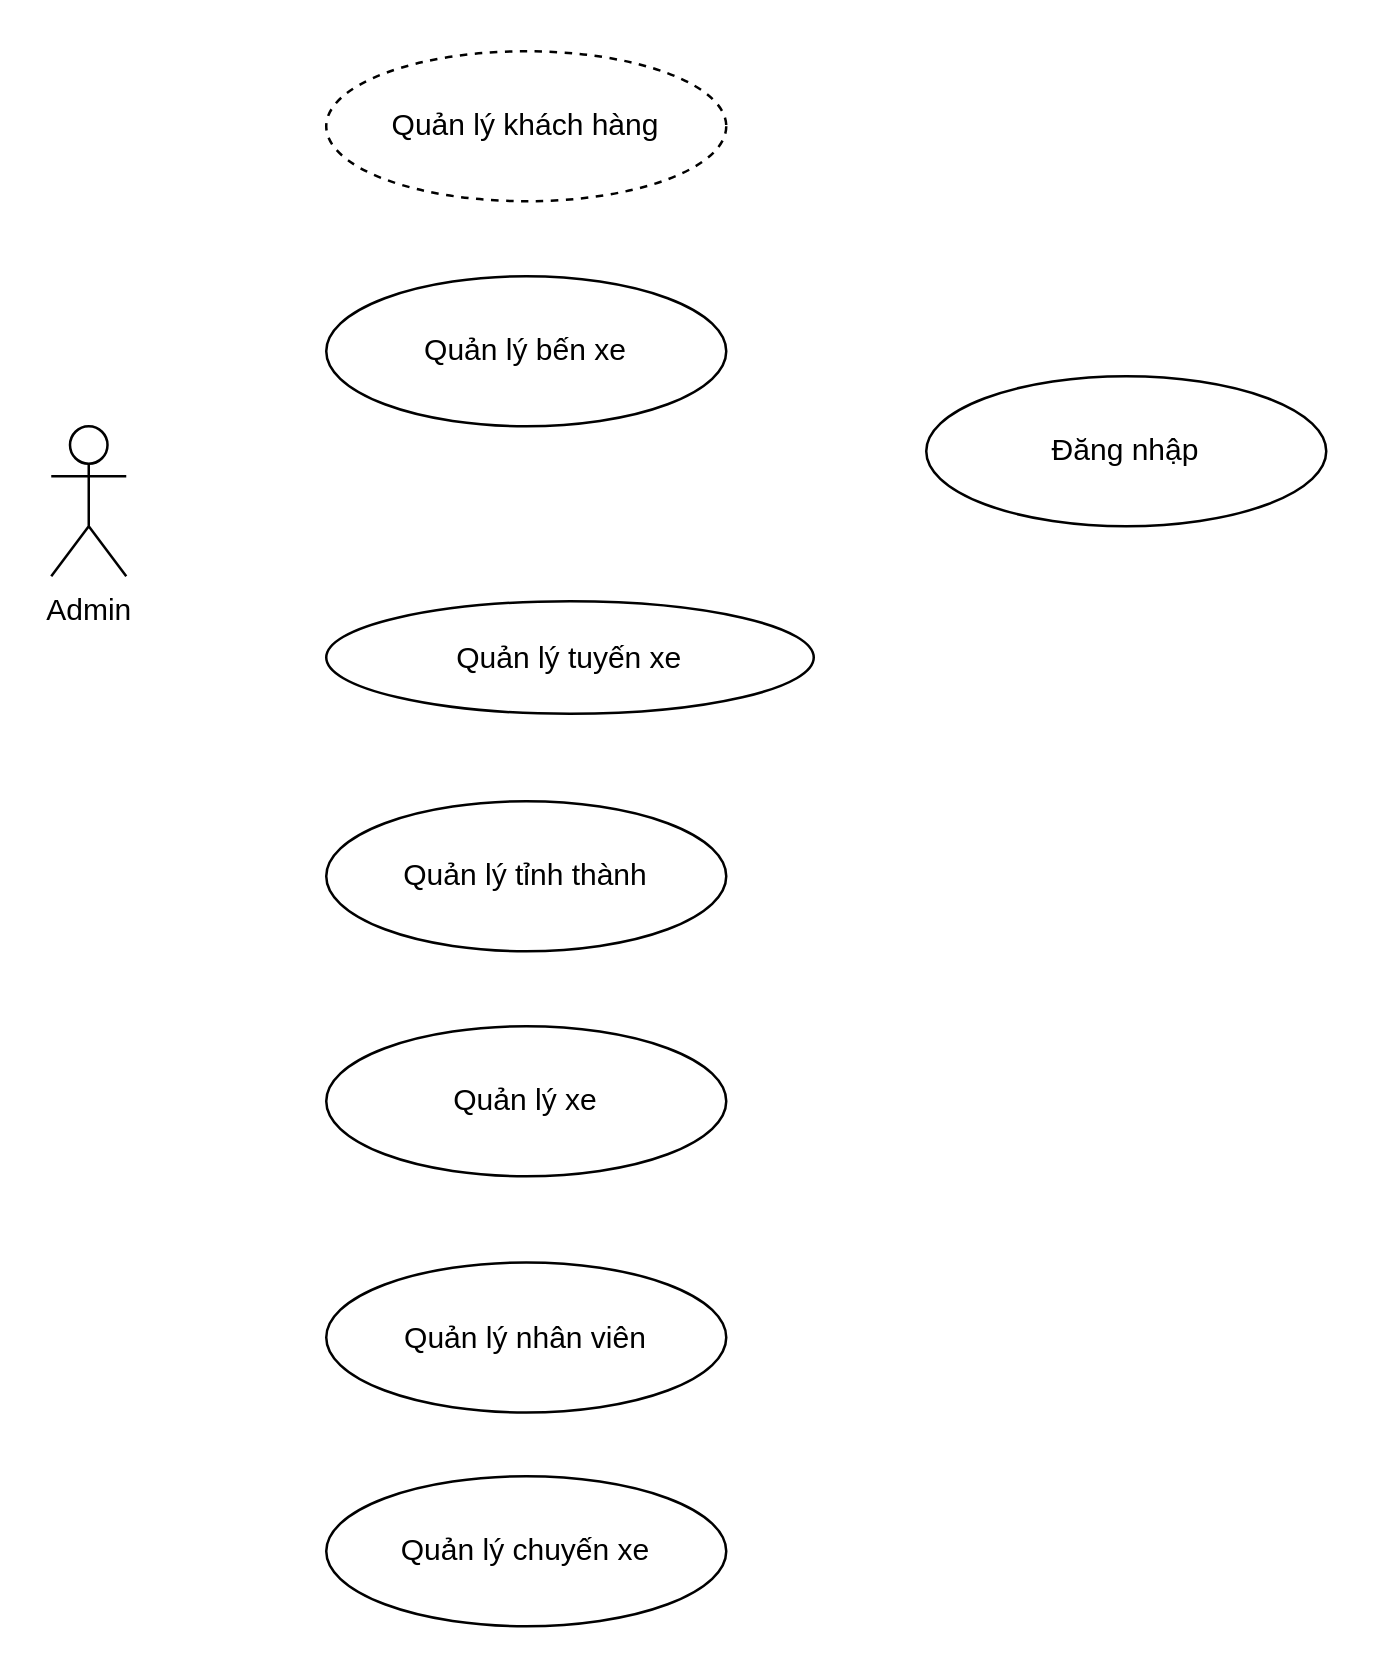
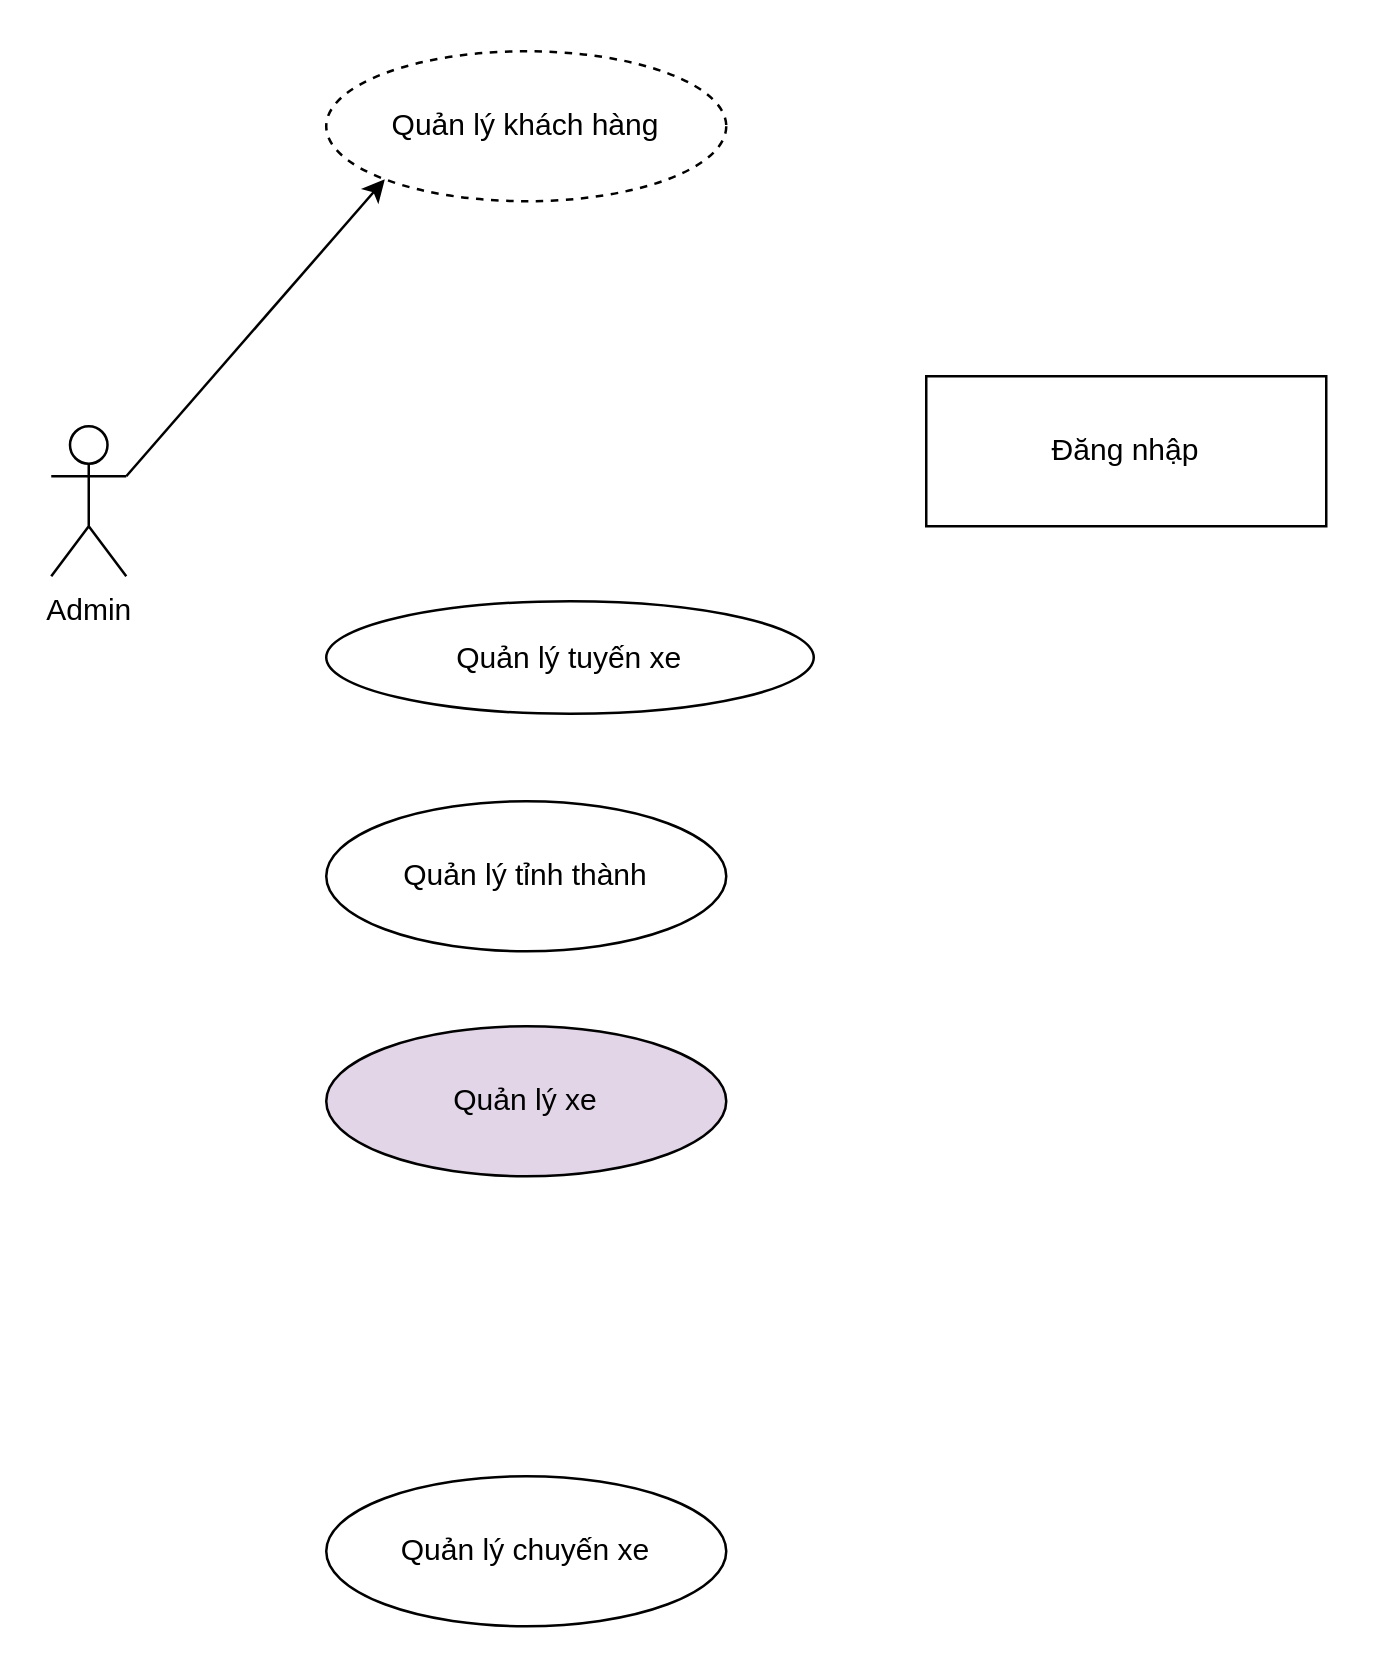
edge "Admin" -> "Quản lý khách hàng": added
node "Quản lý bến xe": removed
node "Đăng nhập": shape ellipse -> rectangle
node "Quản lý xe": fillcolor #ffffff -> #e1d5e7
node "Quản lý nhân viên": removed
